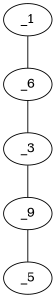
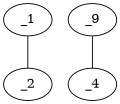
node "_6": label "_6" -> "_2"
node "_3": removed
node "_5": label "_5" -> "_4"
